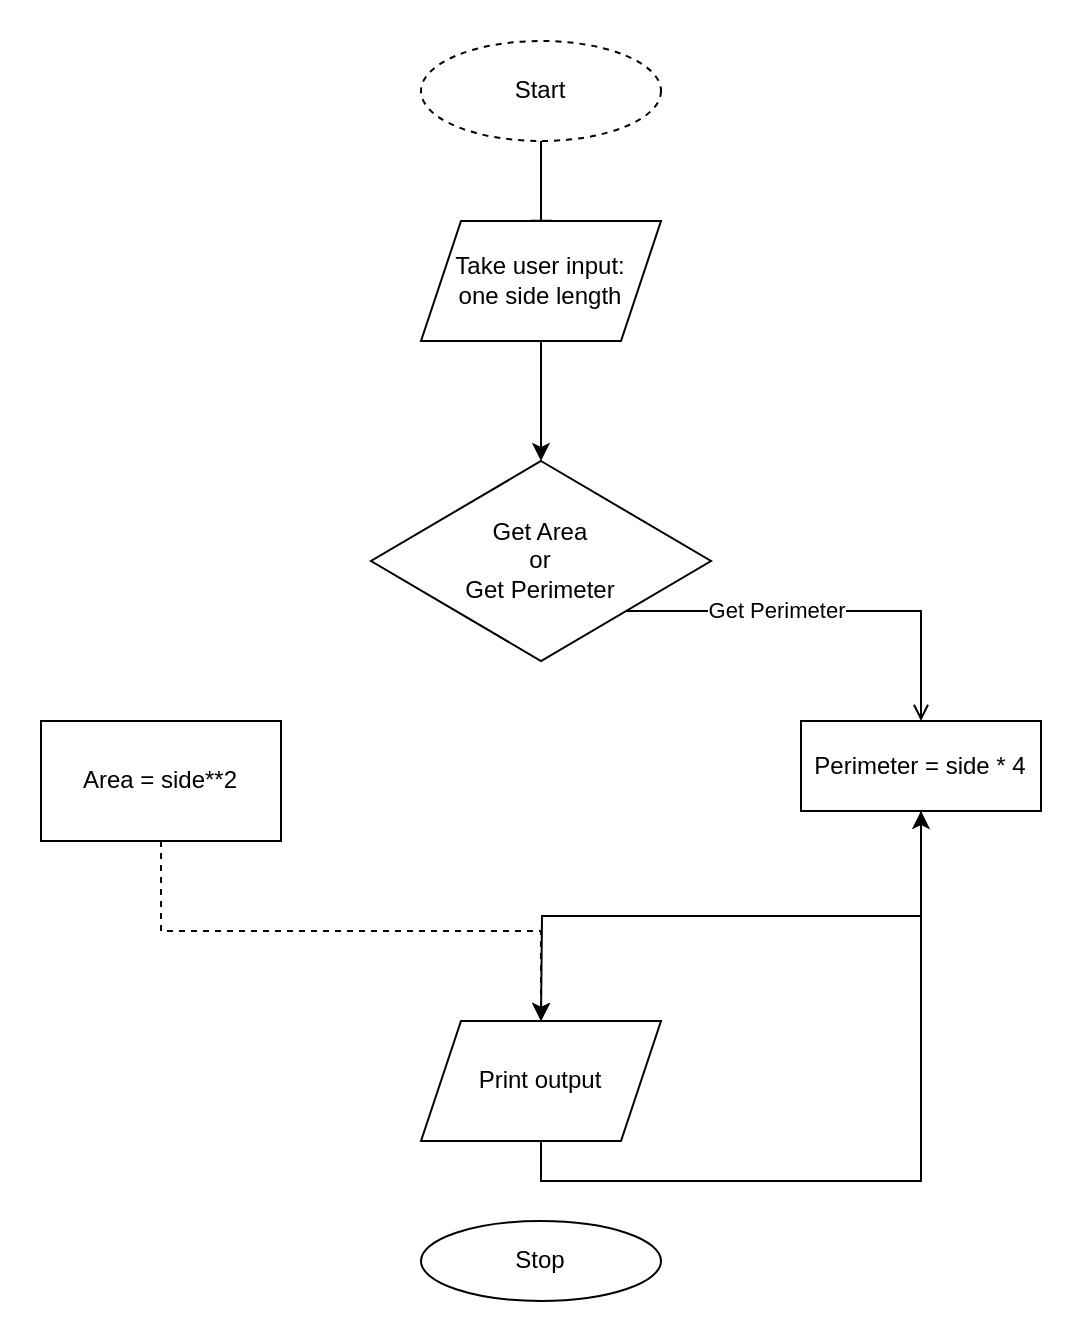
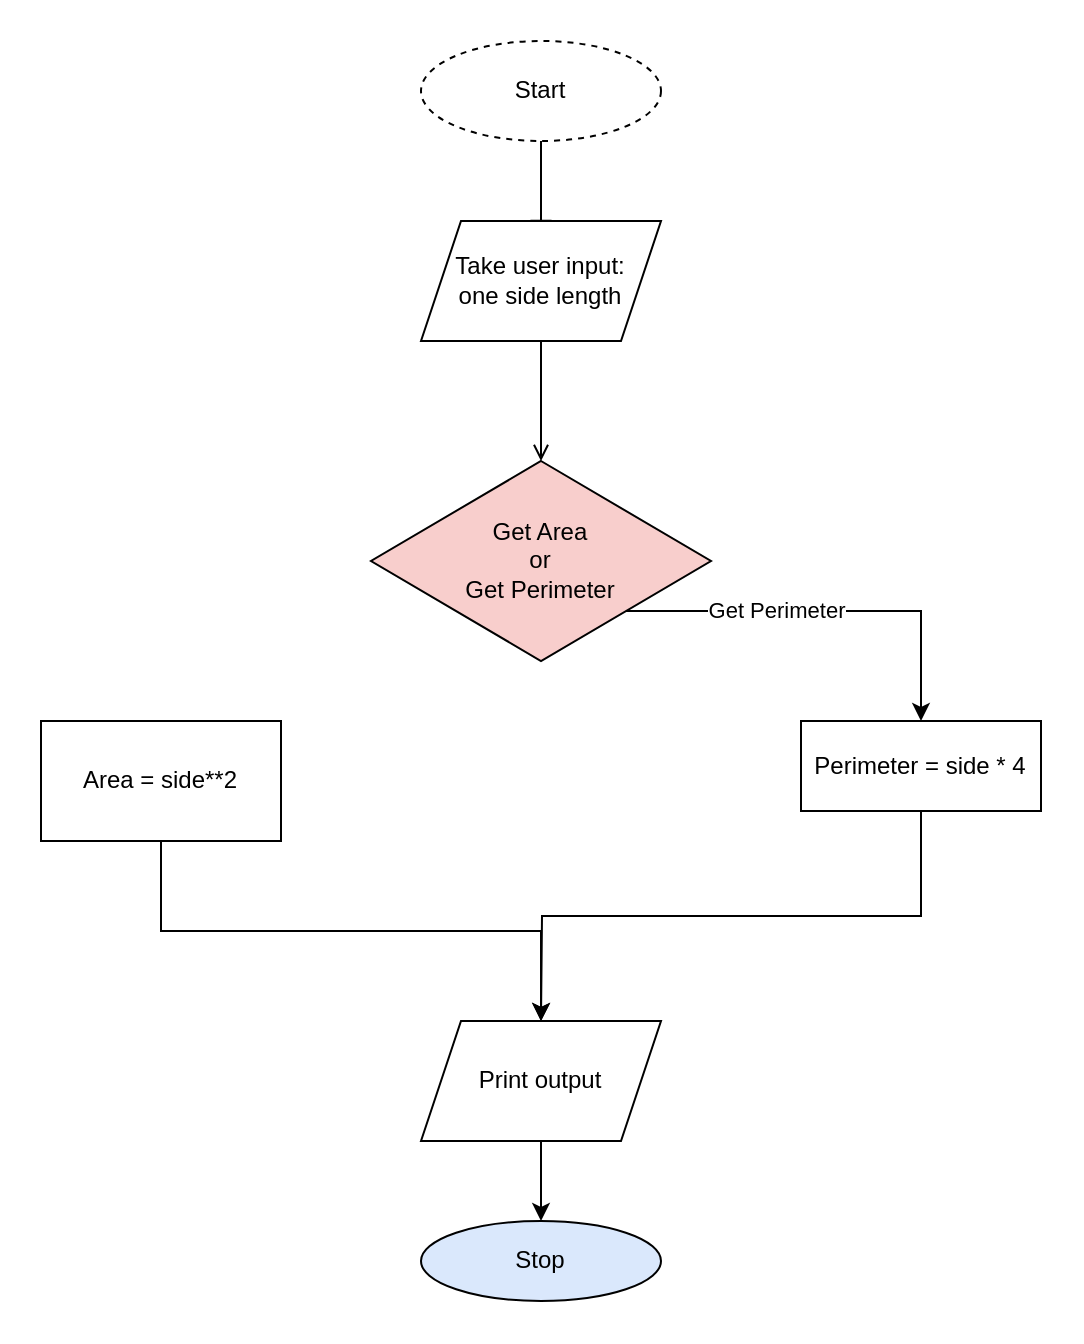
edge "Take user input: one side length" -> "Get Area or Get Perimeter": arrowhead classic -> open
node "Get Area or Get Perimeter": fillcolor #ffffff -> #f8cecc
edge "Get Area or Get Perimeter" -> "Perimeter = side * 4": arrowhead open -> classic
edge "Area = side**2" -> "Print output": style dashed -> solid
edge "Print output" -> "Perimeter = side * 4": now "Print output" -> "Stop"
node "Stop": fillcolor #ffffff -> #dae8fc
